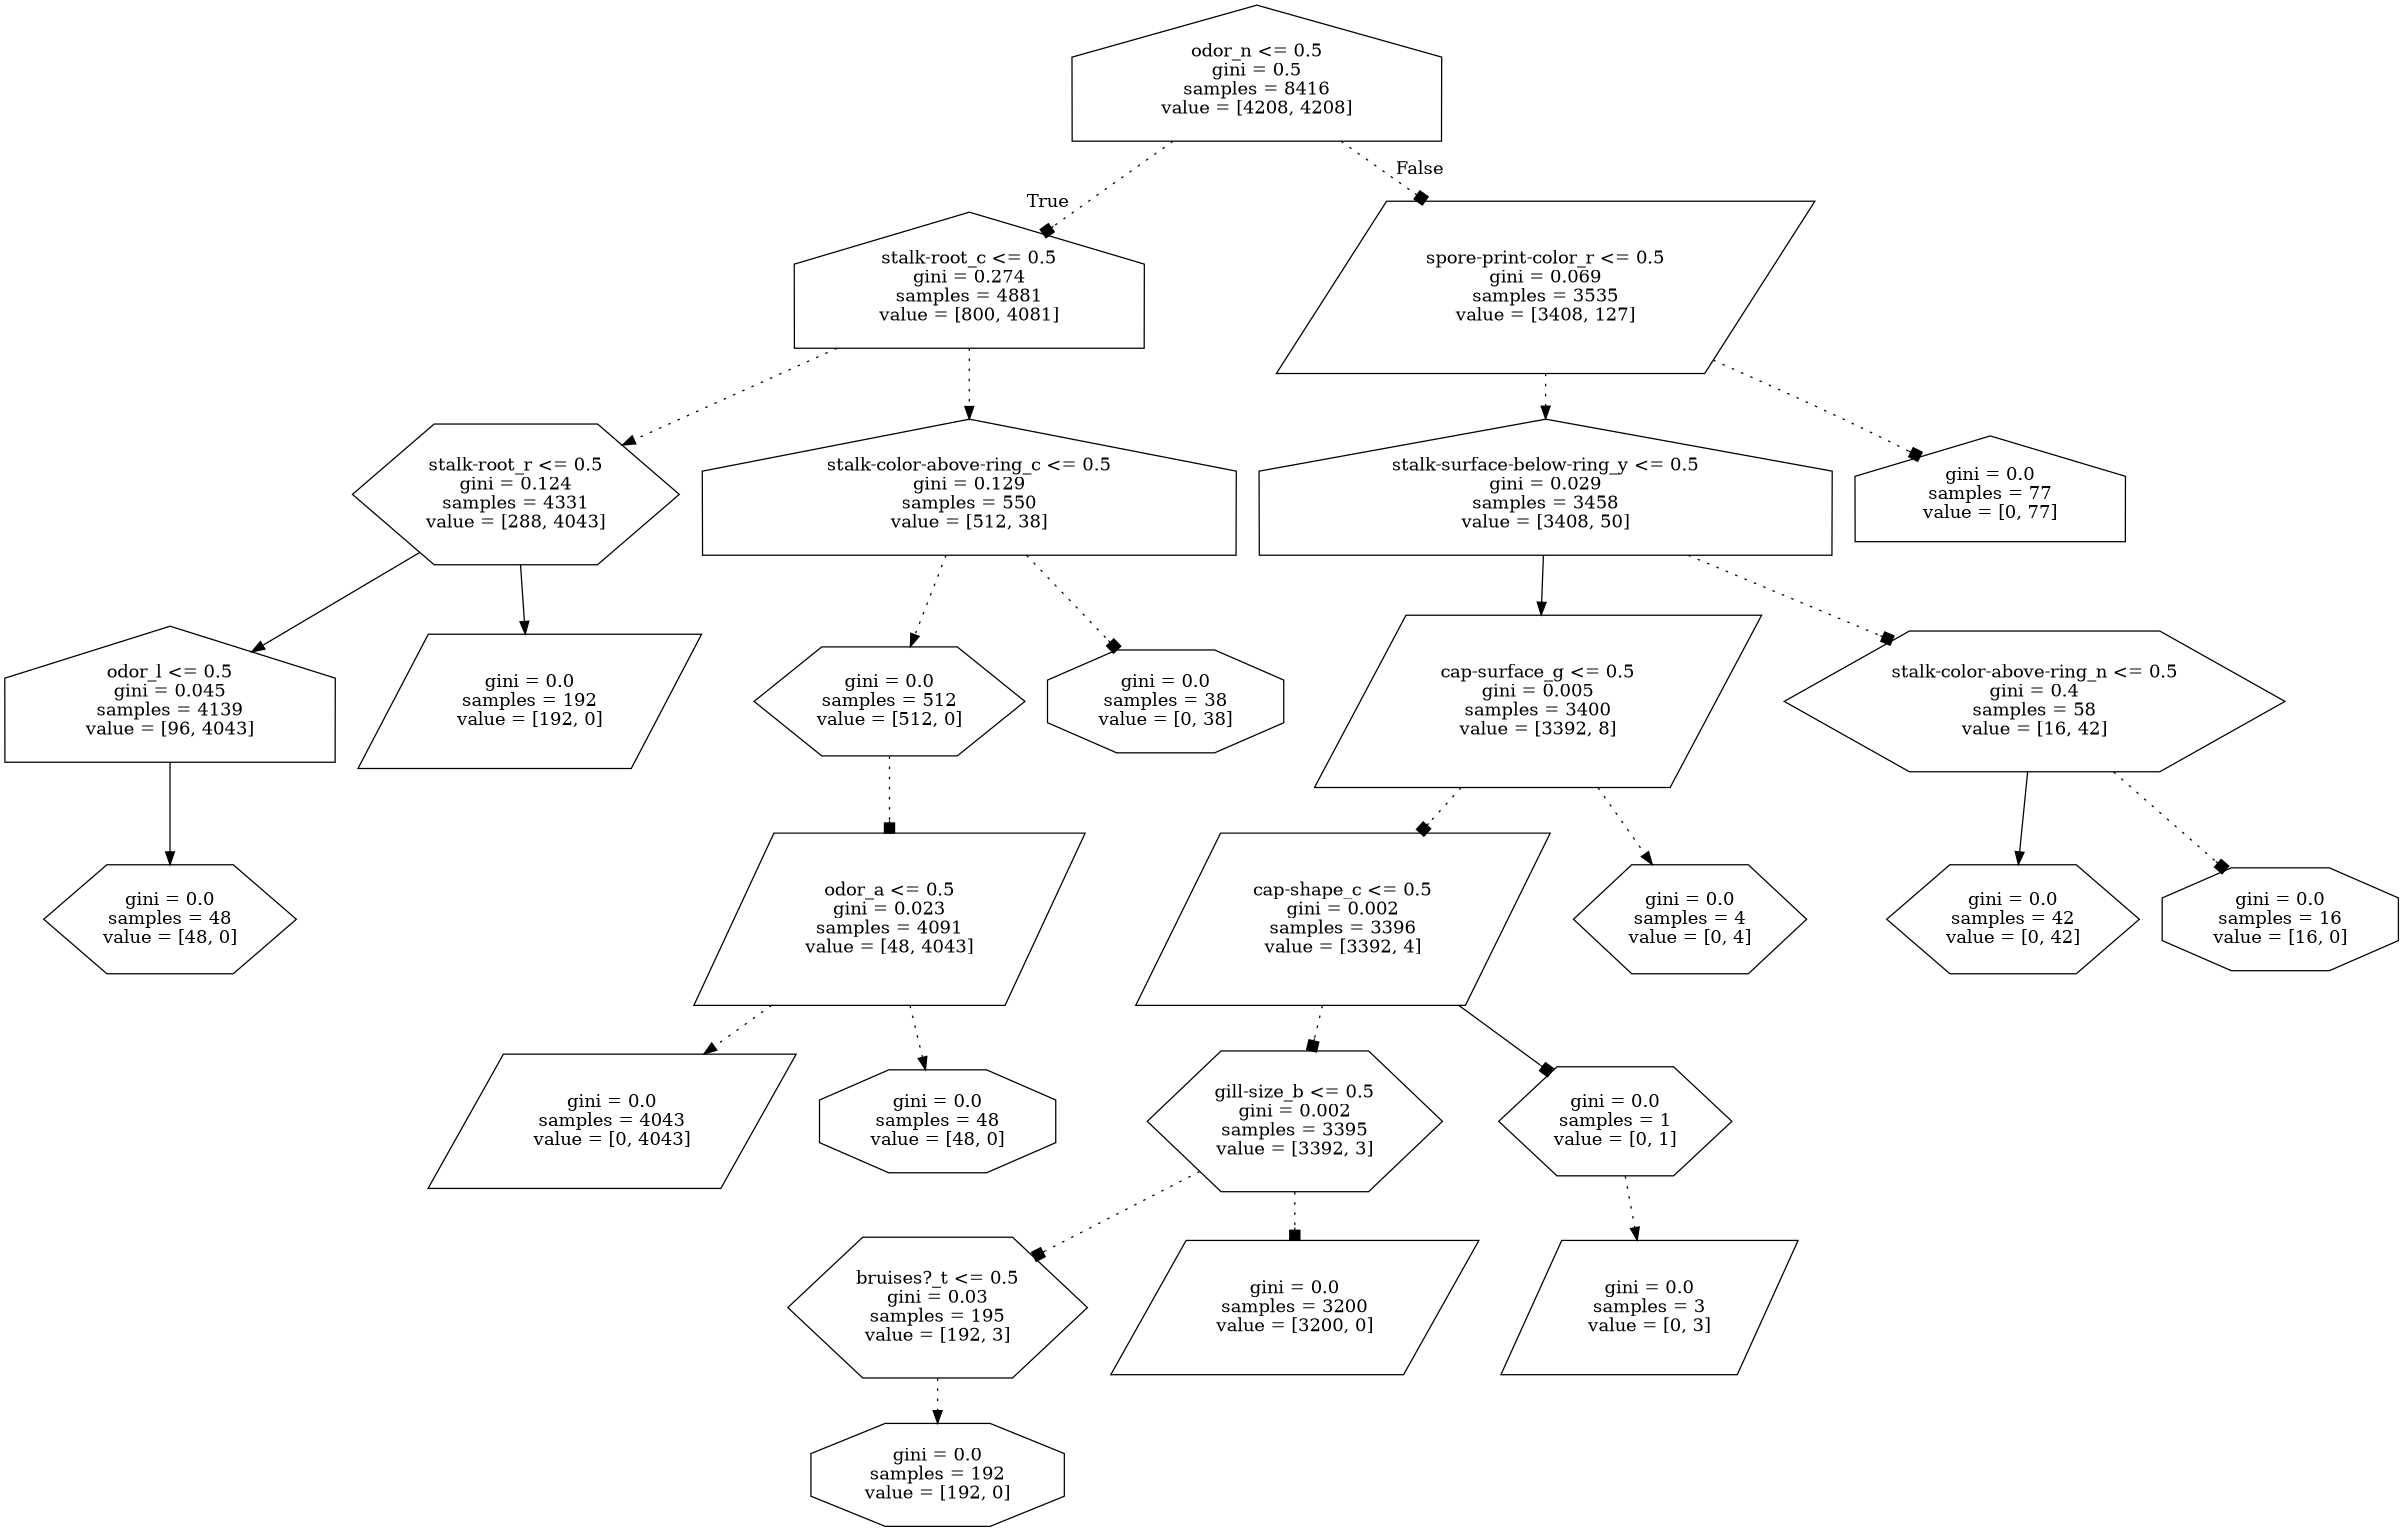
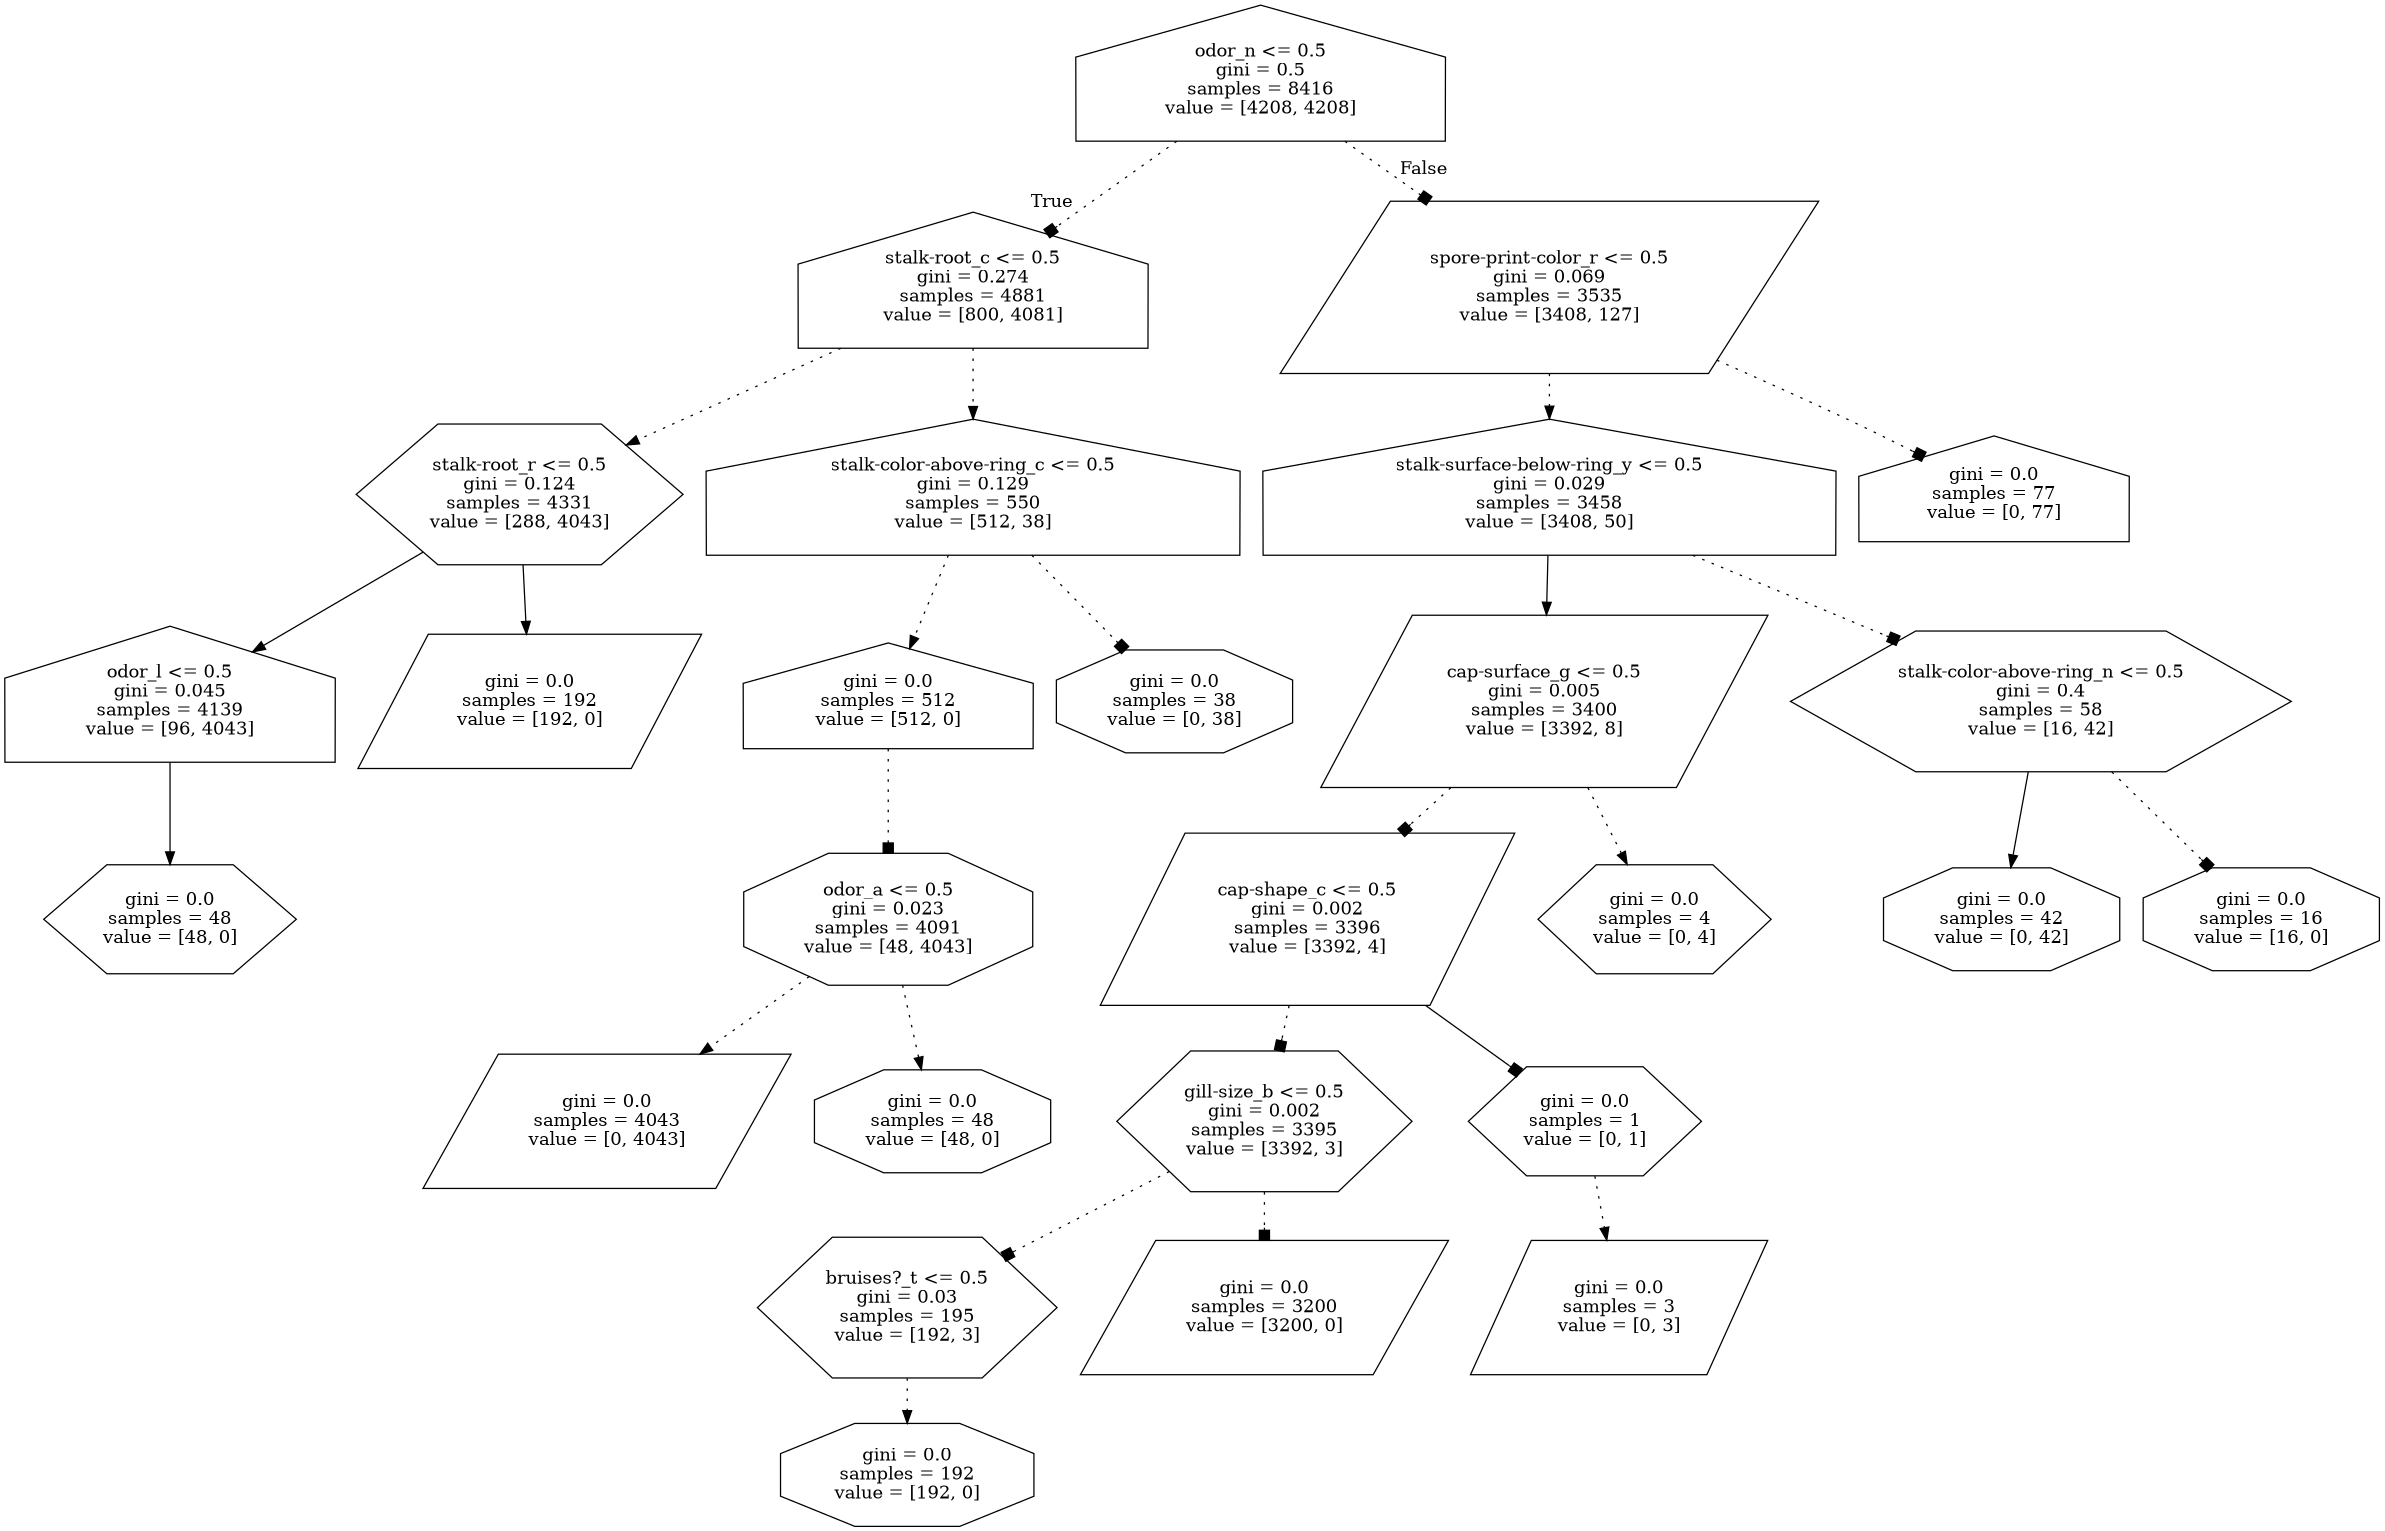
node "gini = 0.0 samples = 512 value = [512, 0]": shape hexagon -> house
node "odor_a <= 0.5 gini = 0.023 samples = 4091 value = [48, 4043]": shape parallelogram -> octagon
node "gini = 0.0 samples = 42 value = [0, 42]": shape hexagon -> octagon
